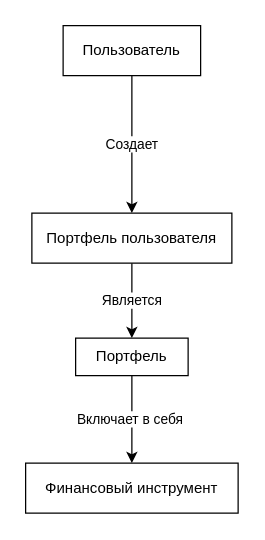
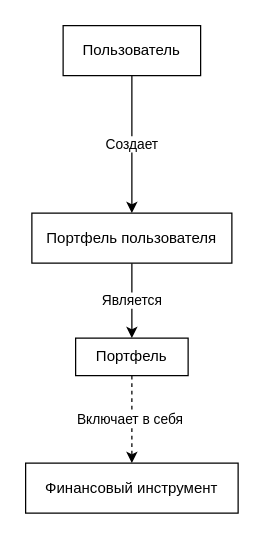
edge "Портфель" -> "Финансовый инструмент": style solid -> dashed
